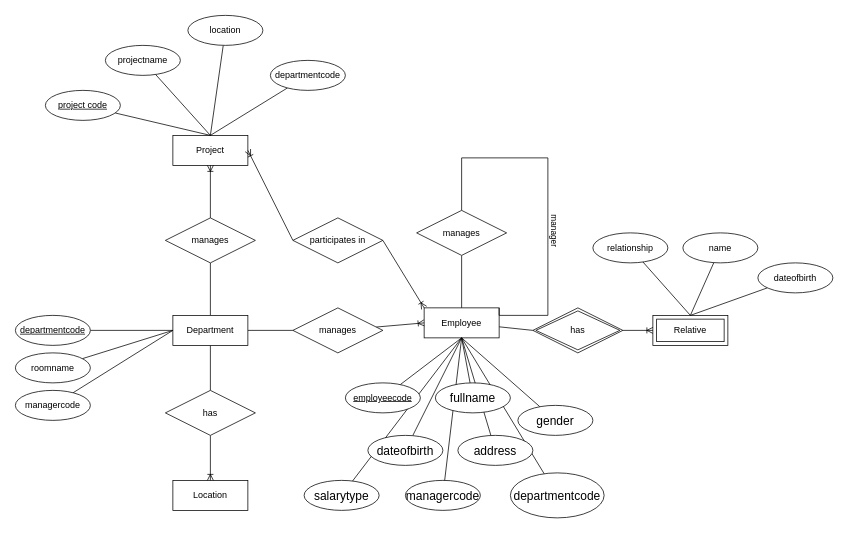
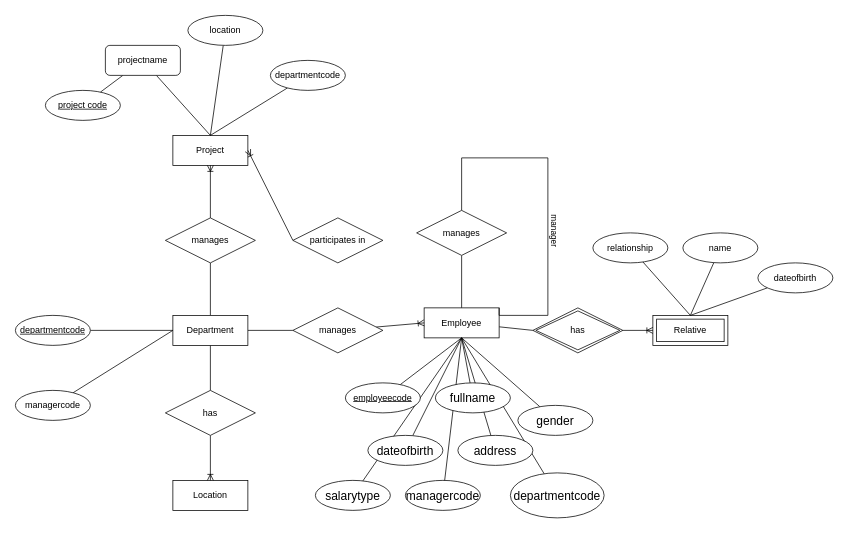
node "projectname": shape ellipse -> rounded rectangle
edge "project code" -- "Project": now "project code" -- "projectname"
edge "participates in" -> "Employee": removed
edge "Department" -- "roomname": removed
node "roomname": removed
node "salarytype": moved (342, 495) -> (353, 495)
